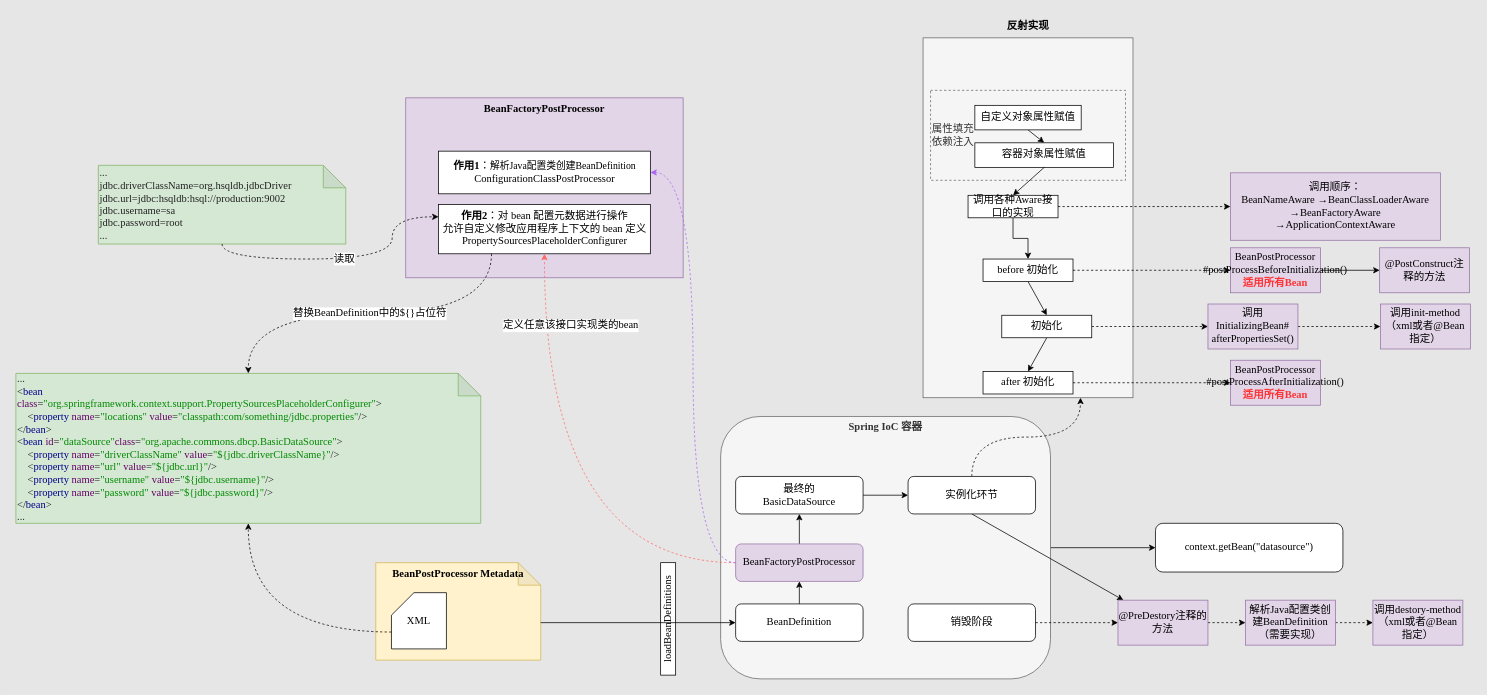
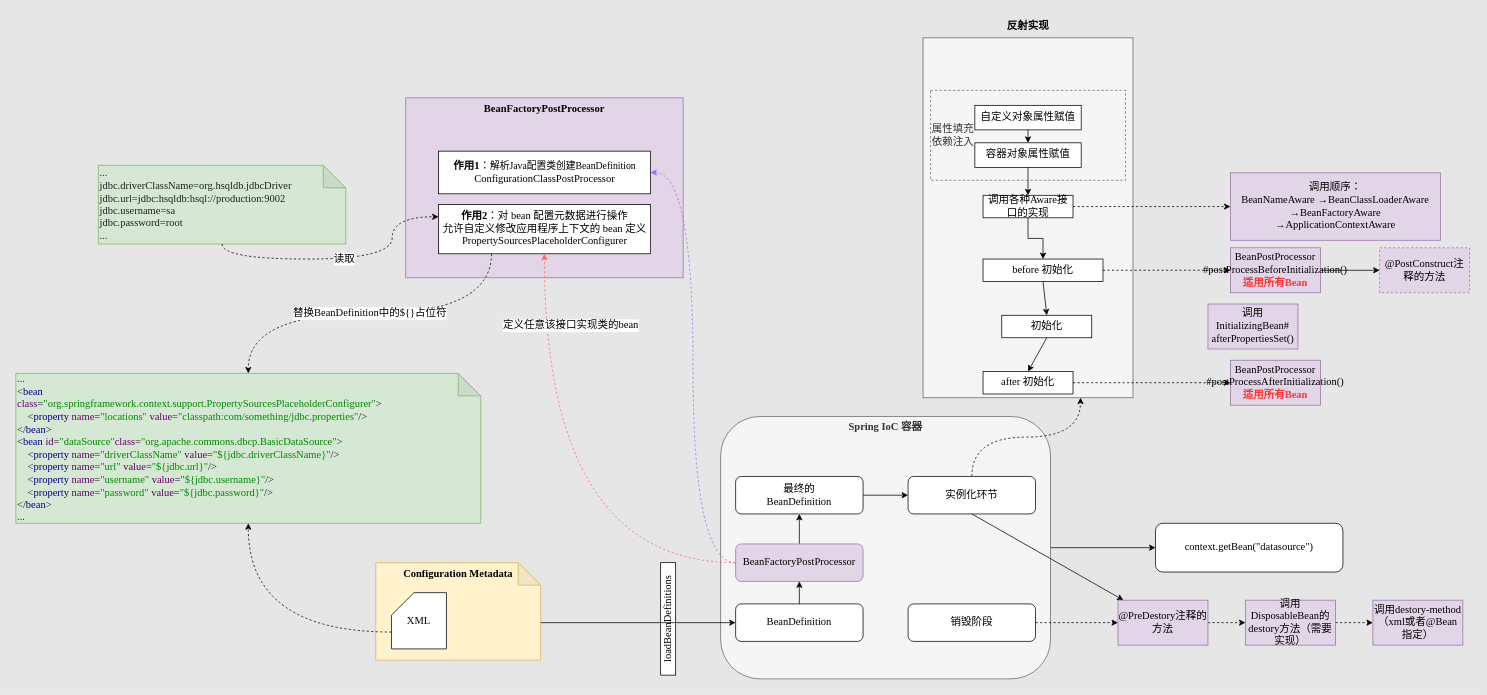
node "容器对象属性赋值": size 139x25 -> 106x25
node "调用各种Aware接口的实现": moved (1013, 207) -> (1028, 207)
node "before 初始化": size 90x23 -> 120x23
node "@PostConstruct注释的方法": style solid -> dashed
edge "初始化" -> "调用InitializingBean# afterPropertiesSet()": removed
edge "调用InitializingBean# afterPropertiesSet()" -> "调用init-method（xml或者@Bean指定）": removed
node "调用init-method（xml或者@Bean指定）": removed
node "最终的BasicDataSource": label "最终的BasicDataSource" -> "最终的BeanDefinition"
node "BeanPostProcessor Metadata": label "BeanPostProcessor Metadata" -> "Configuration Metadata"
node "解析Java配置类创建BeanDefinition（需要实现）": label "解析Java配置类创建BeanDefinition（需要实现）" -> "调用DisposableBean的destory方法（需要实现）"
